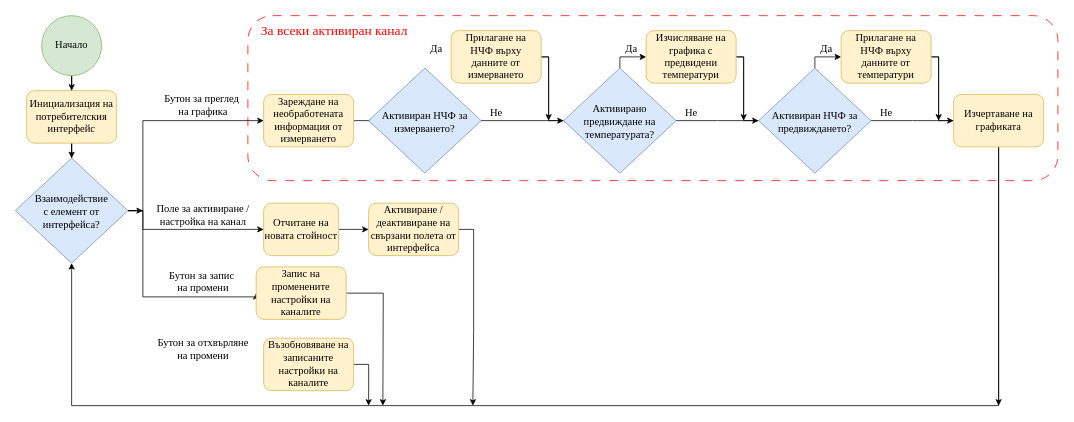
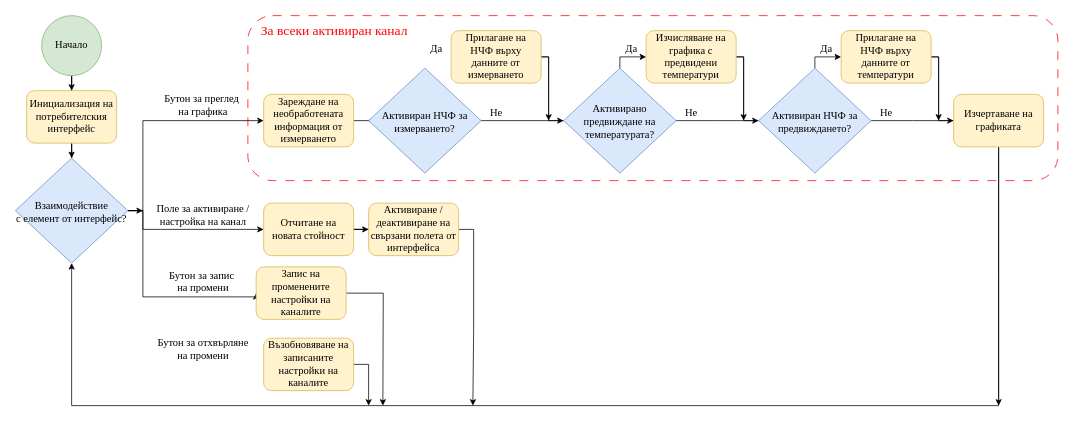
node "Взаимодействие с елемент от интерфейса?": label "Взаимодействие с елемент от интерфейса?" -> "Взаимодействие с елемент от интерфейс?"
node "Отчитане на новата стойност": size 75x53 -> 90x53
